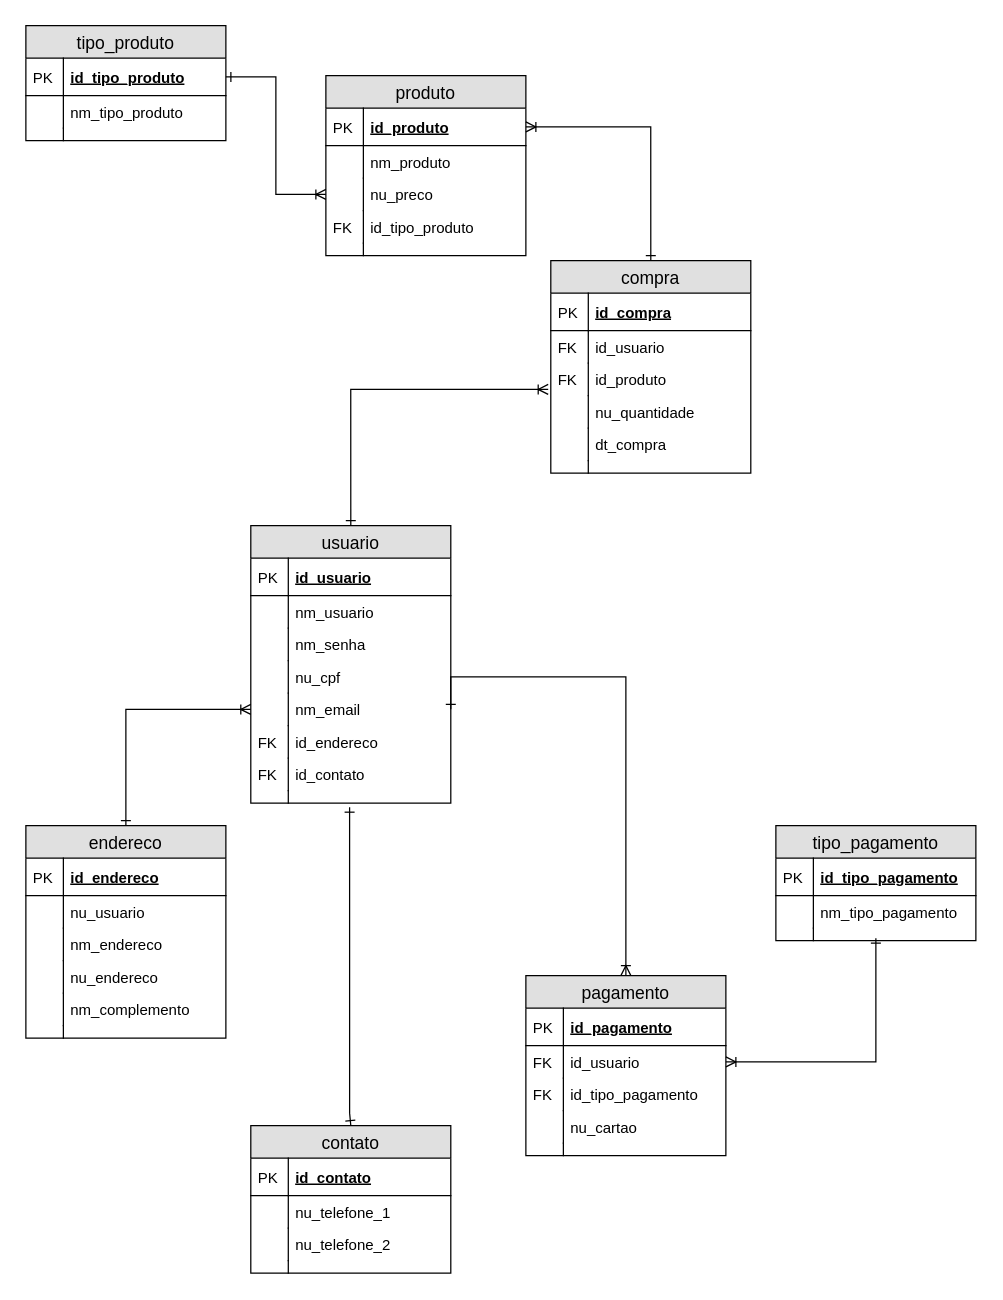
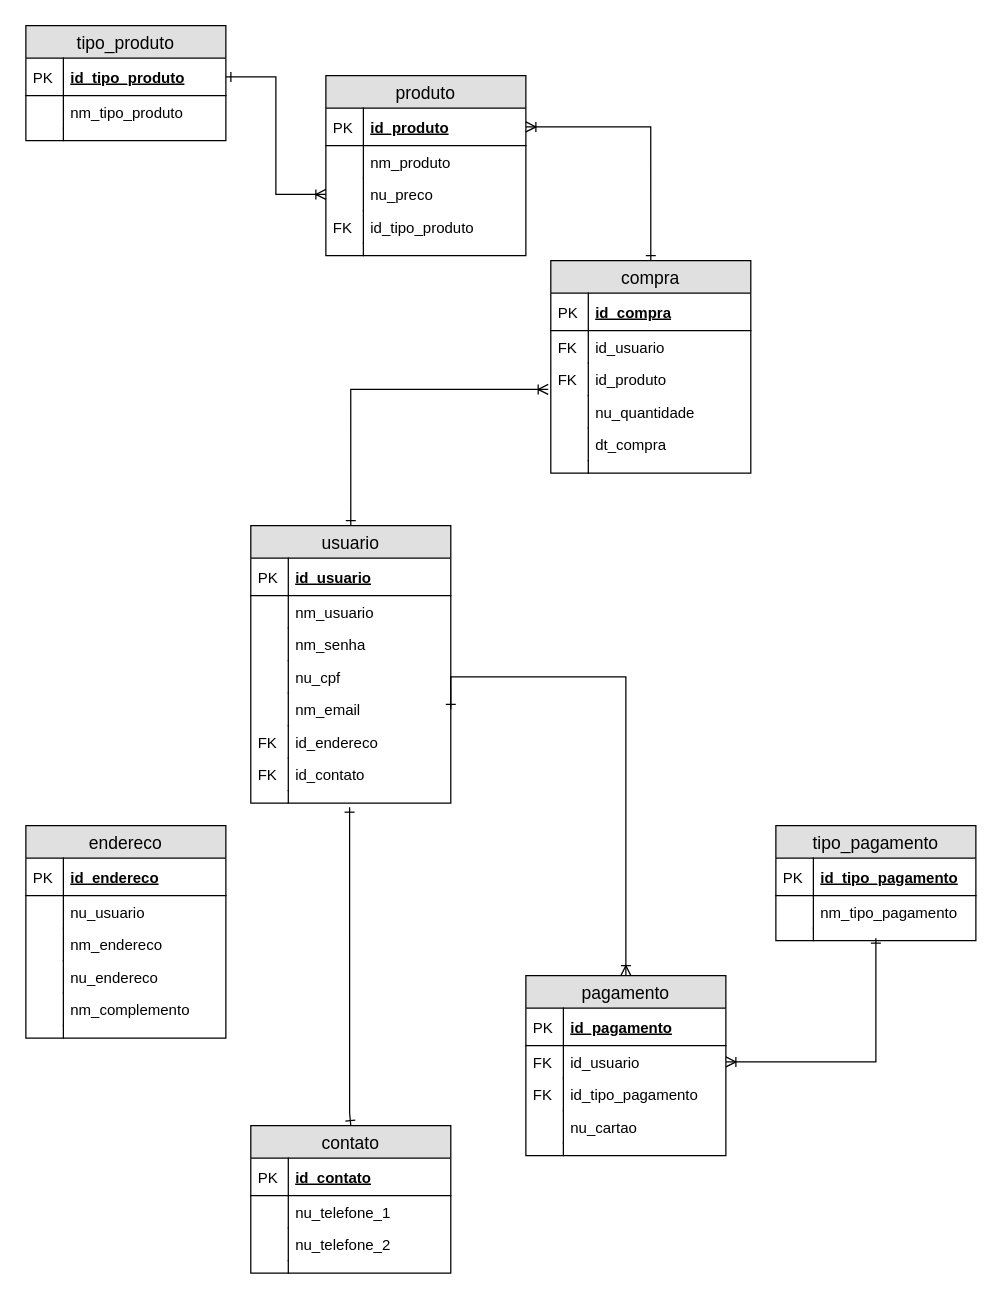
edge "nm_email" -- "endereco": removed
